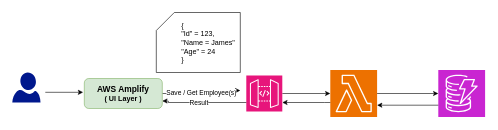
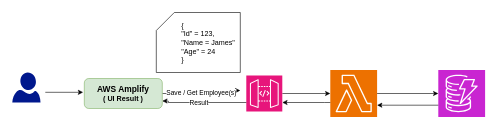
node "AWS Amplify ( UI Layer )": label "AWS Amplify ( UI Layer )" -> "AWS Amplify ( UI Result )"
